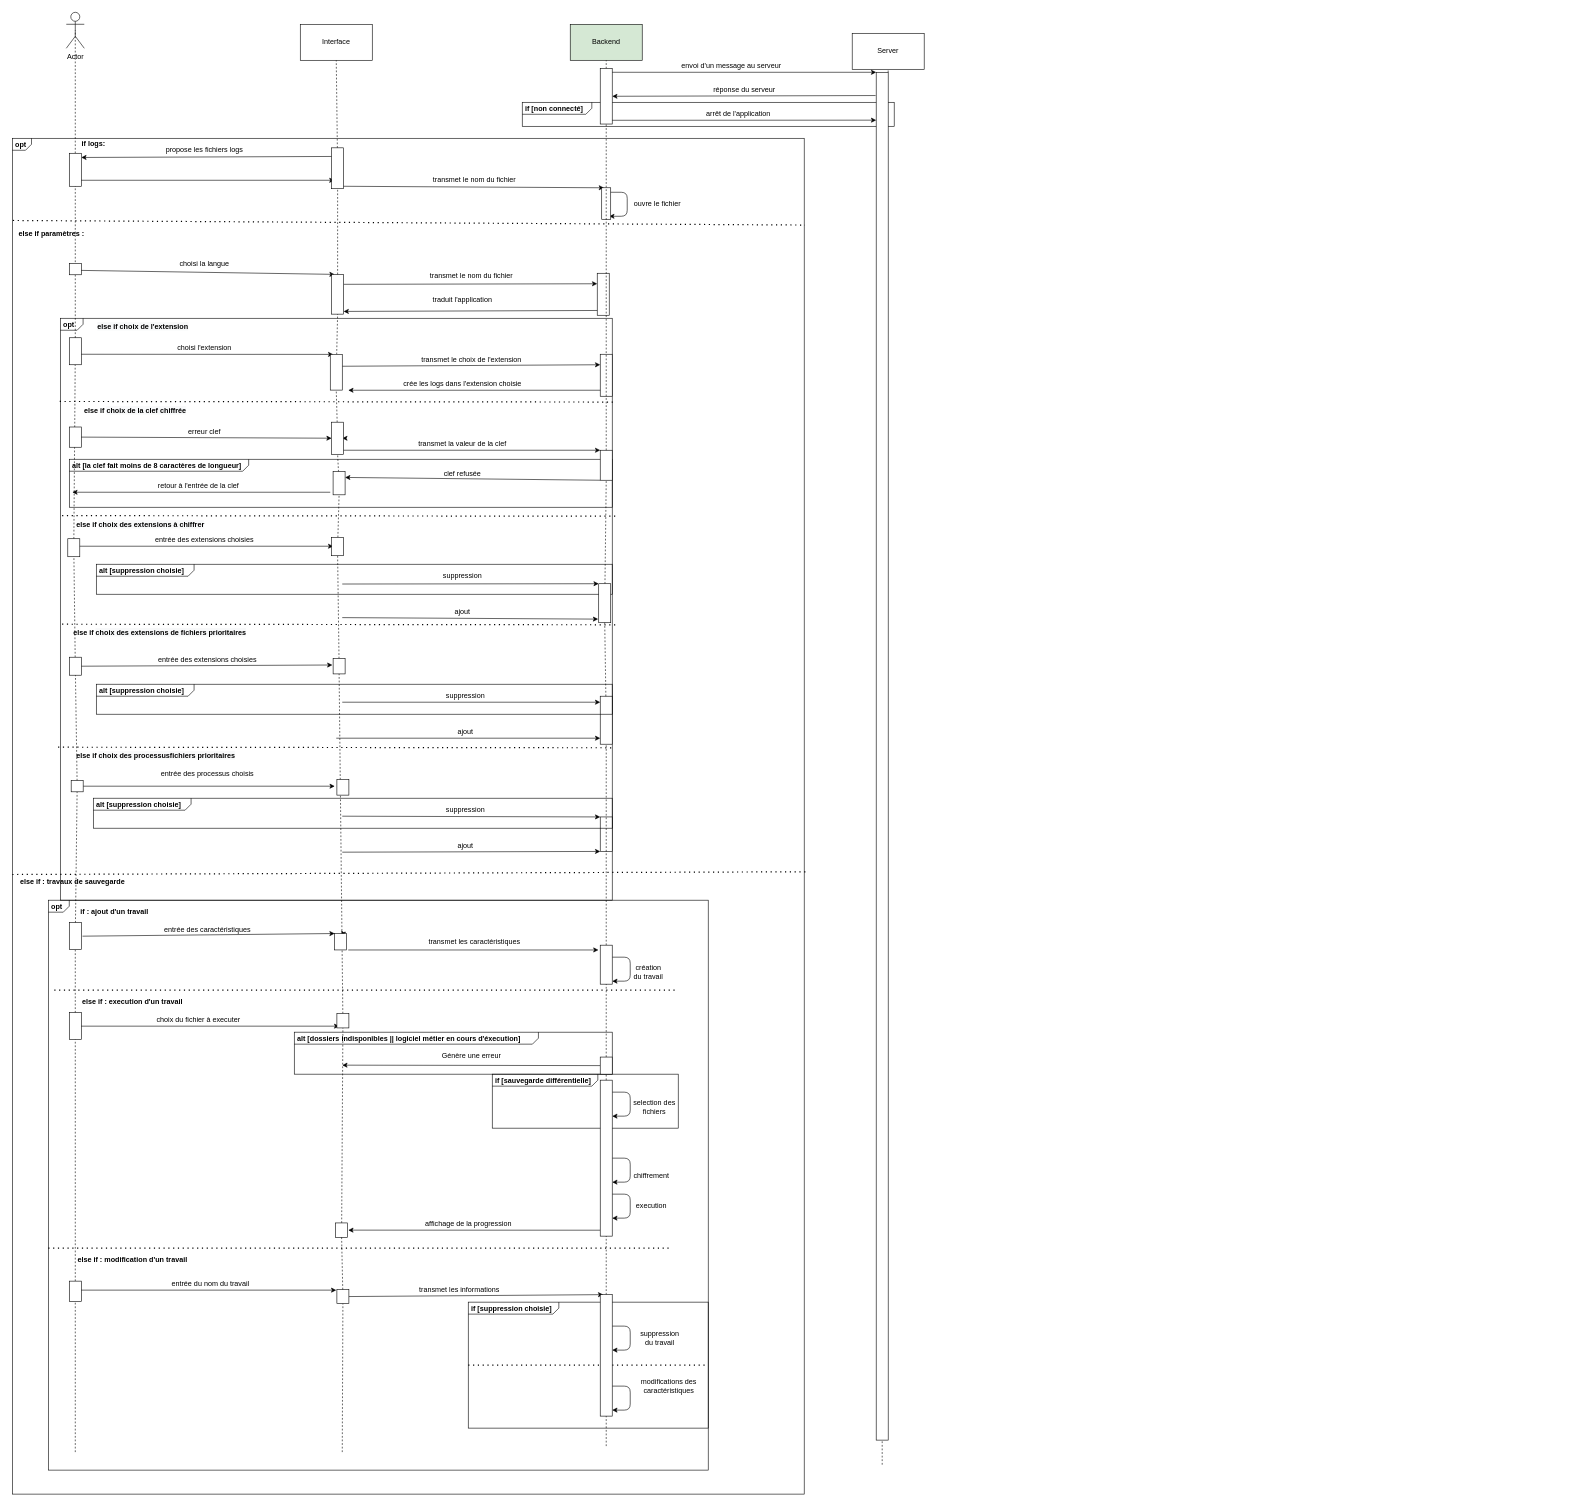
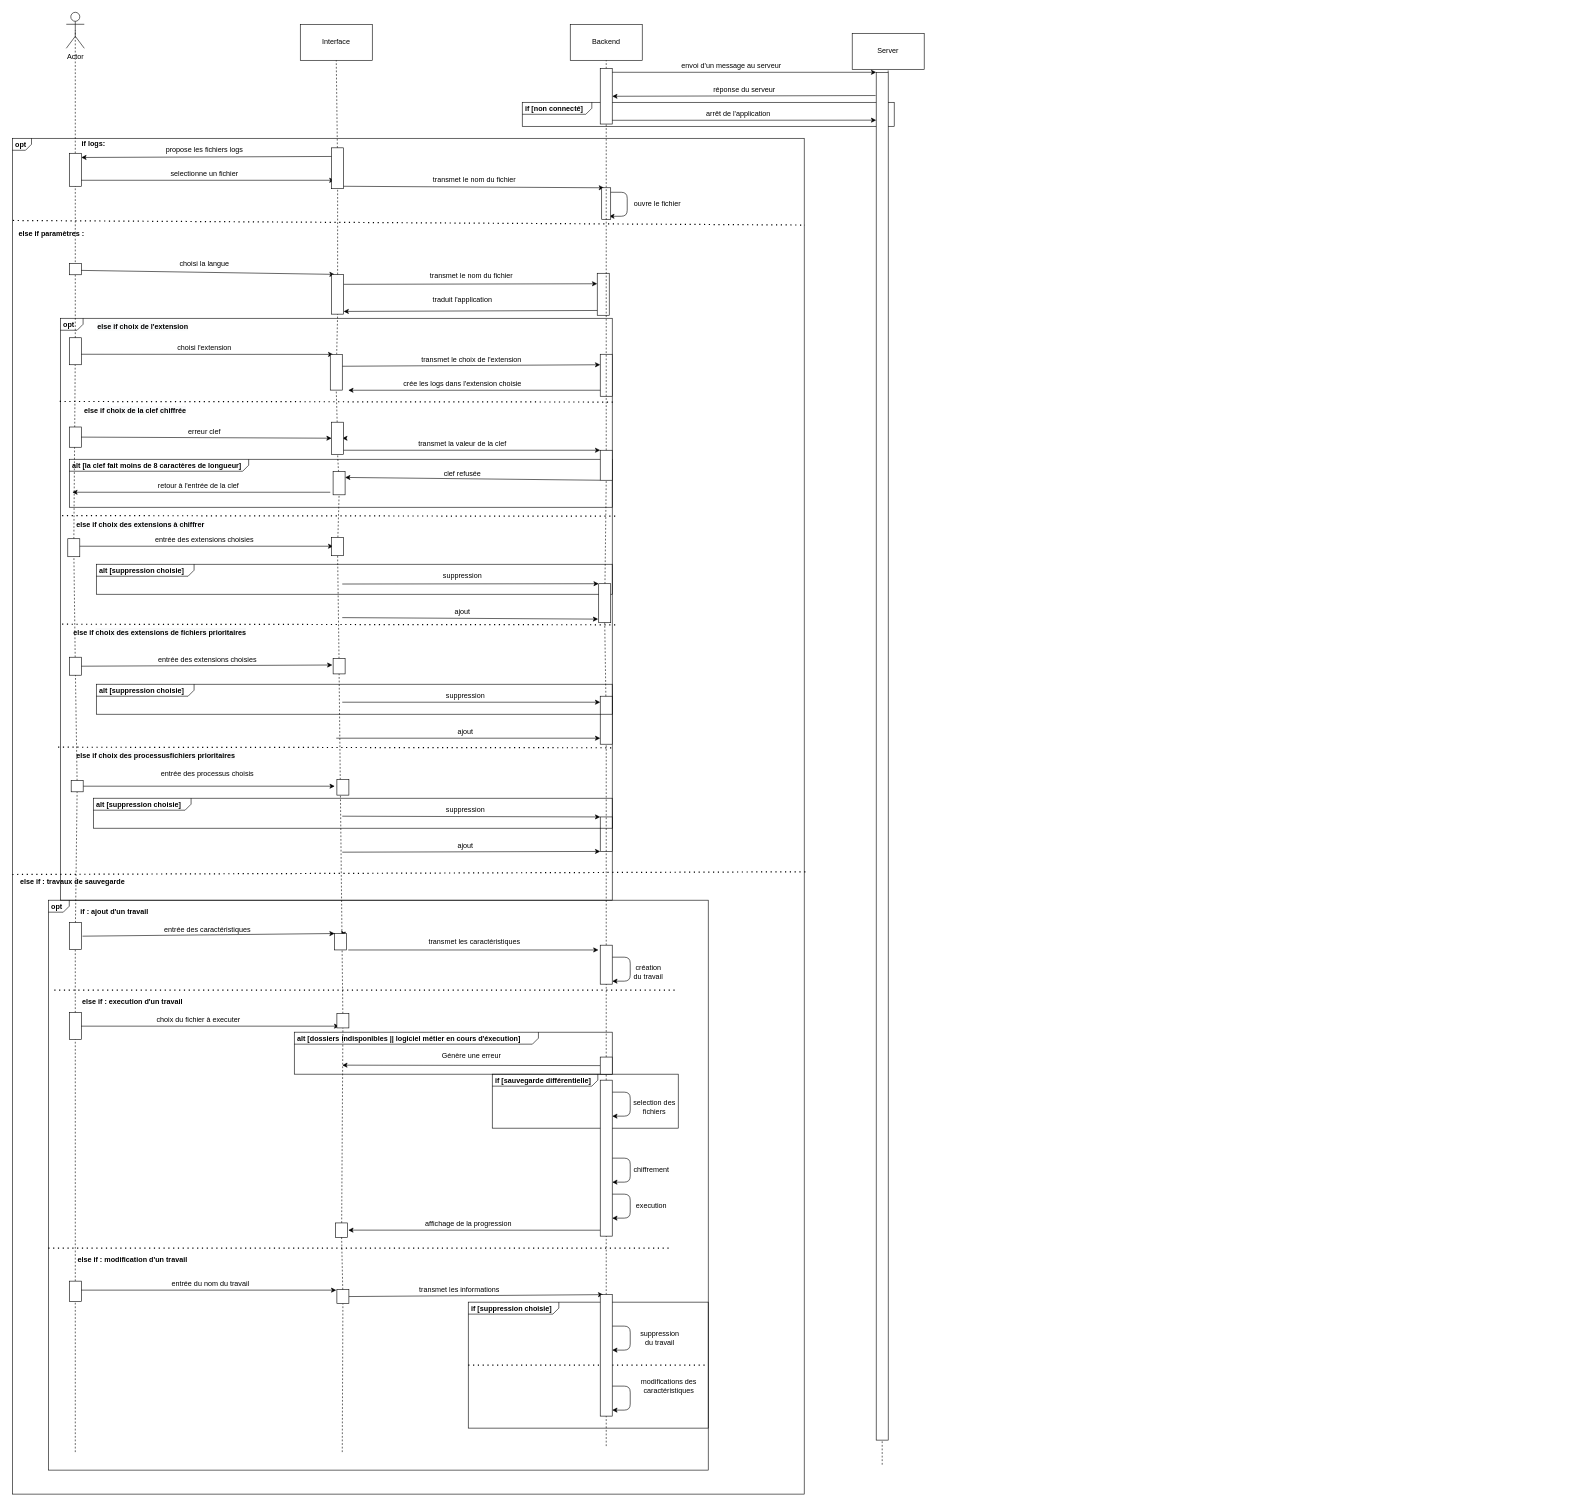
node "Backend": fillcolor #d5e8d4 -> #ffffff
node "selectionne un fichier": added
node "chiffrement": moved (651, 1176) -> (651, 1170)
